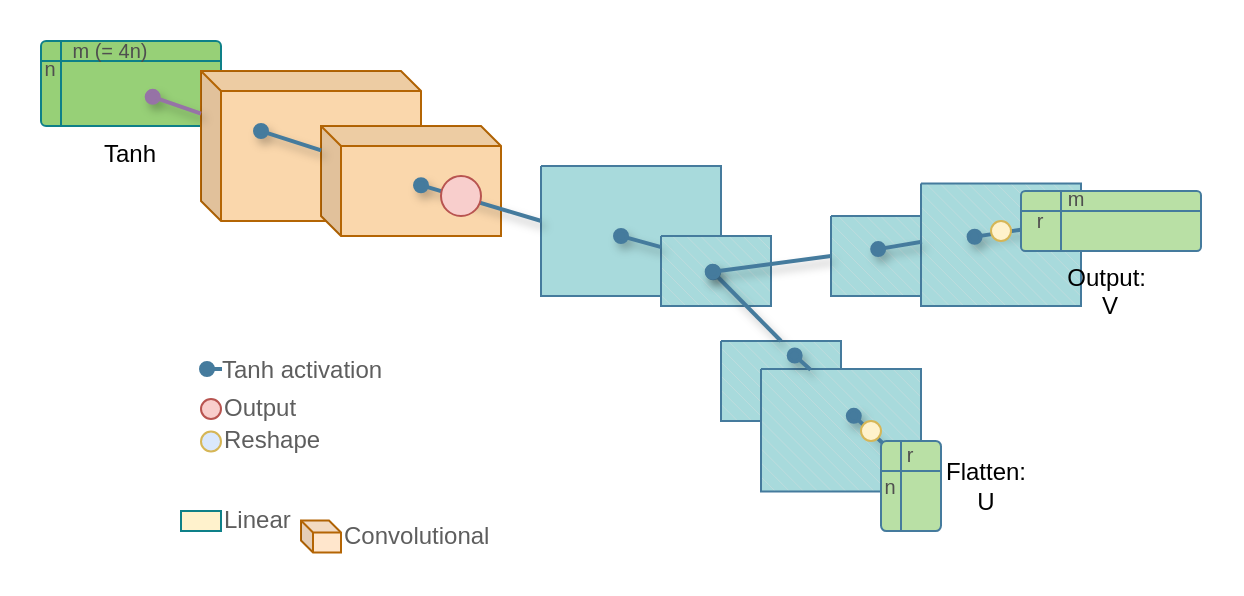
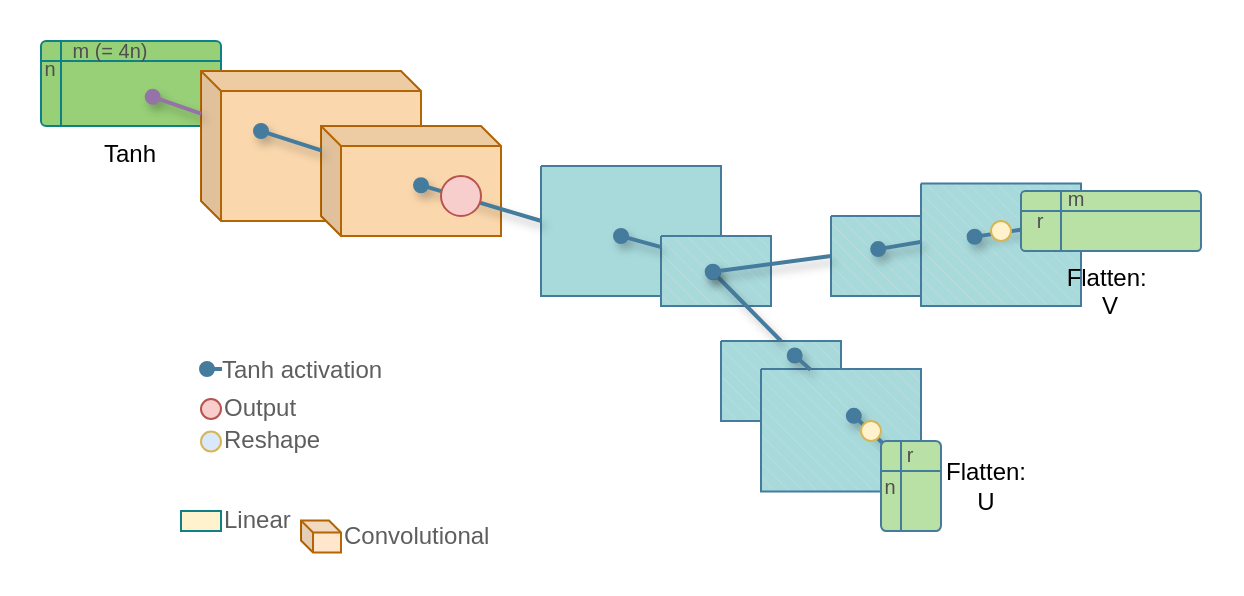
node "Output: V": label "Output: V" -> "Flatten: V"
